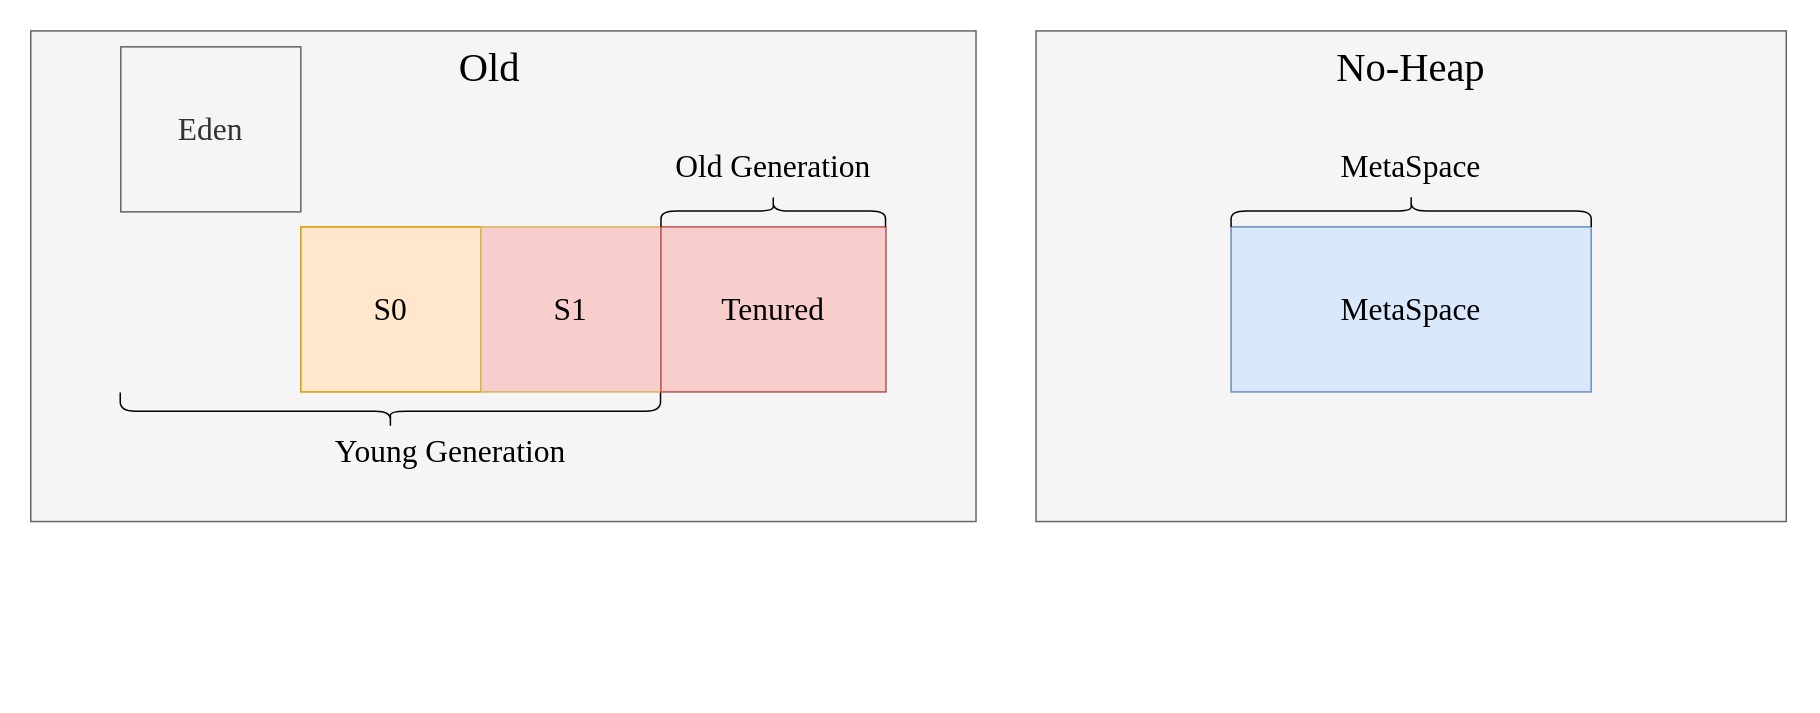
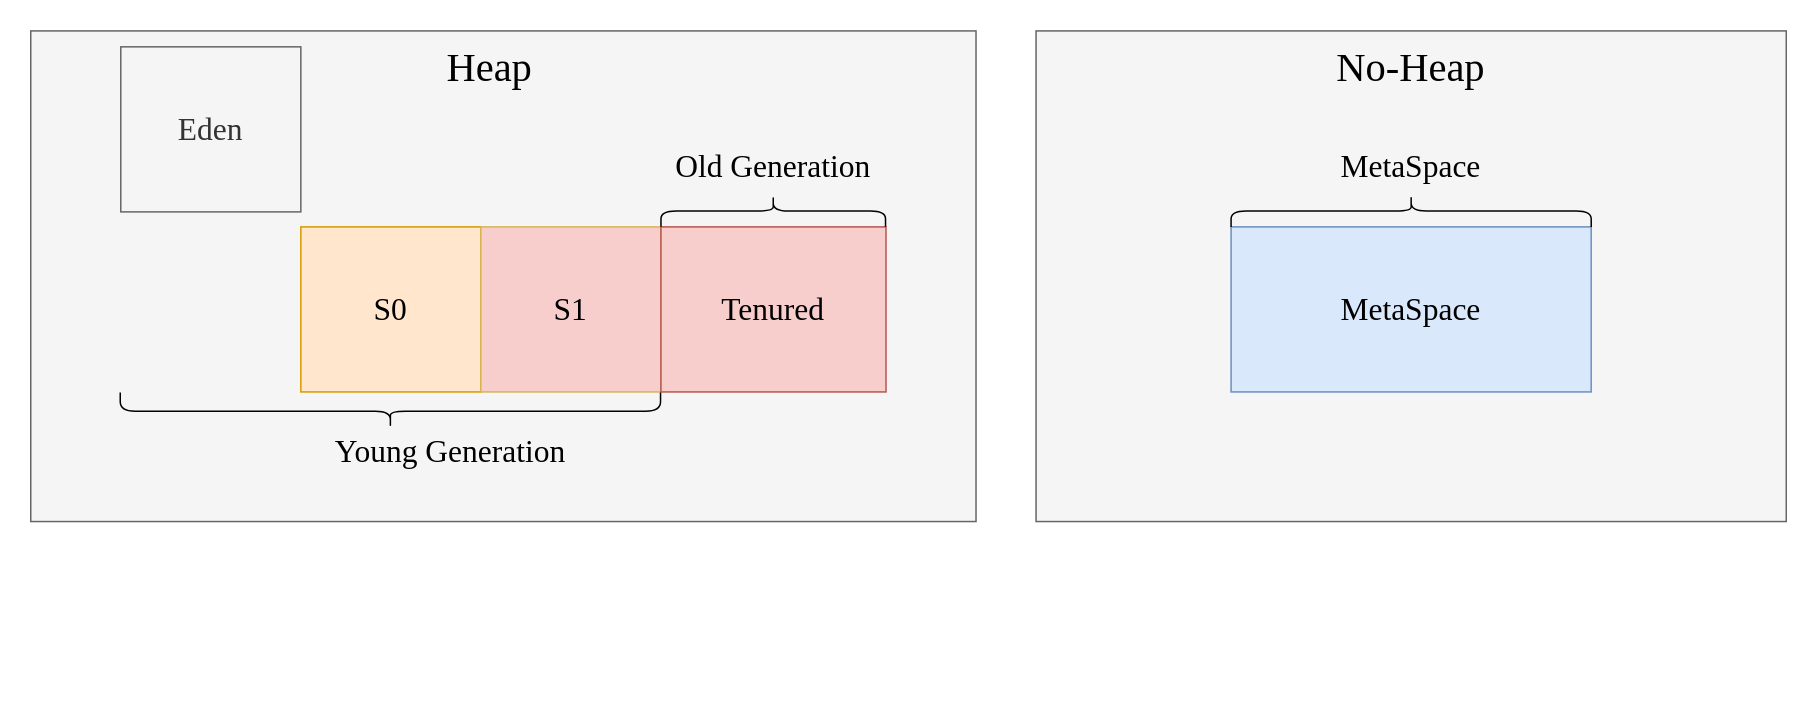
node "Old": label "Old" -> "Heap"
